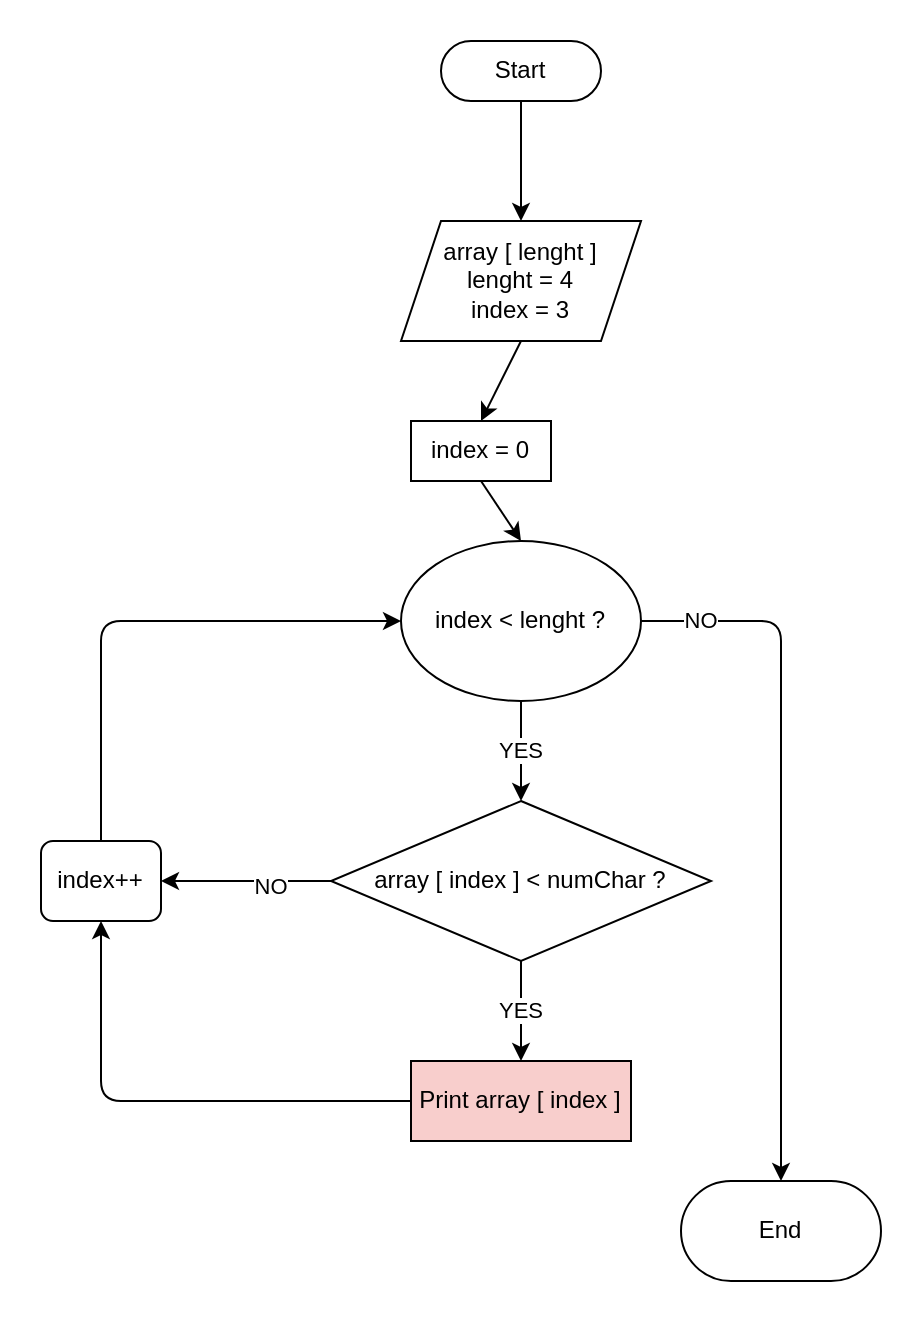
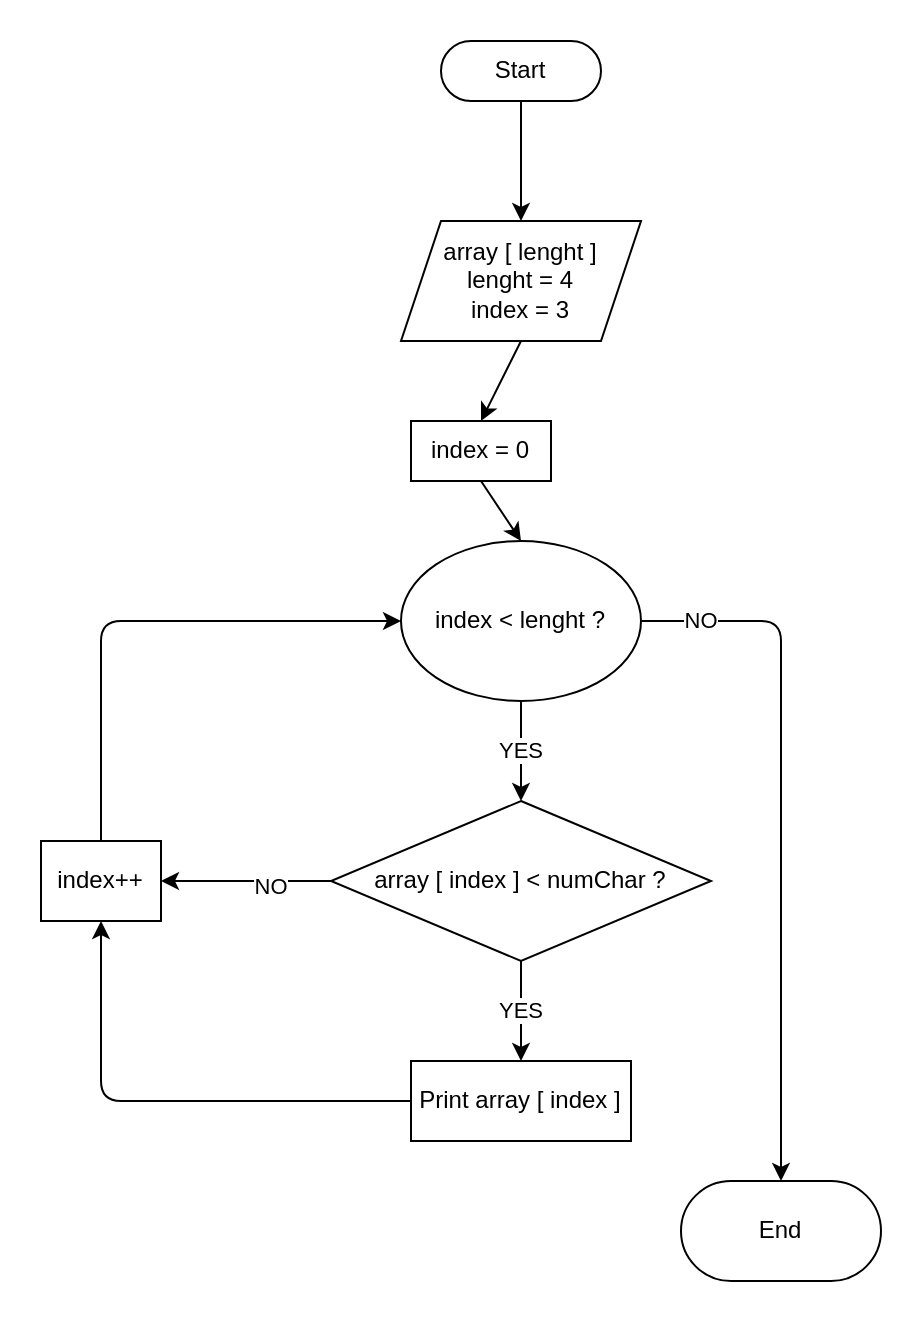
node "index++": shape rounded rectangle -> rectangle
node "Print array [ index ]": fillcolor #f8cecc -> #ffffff
